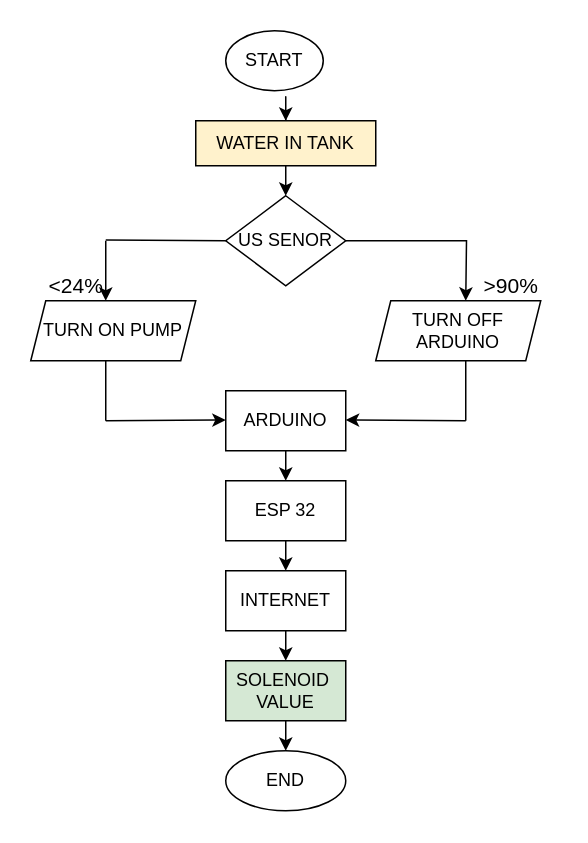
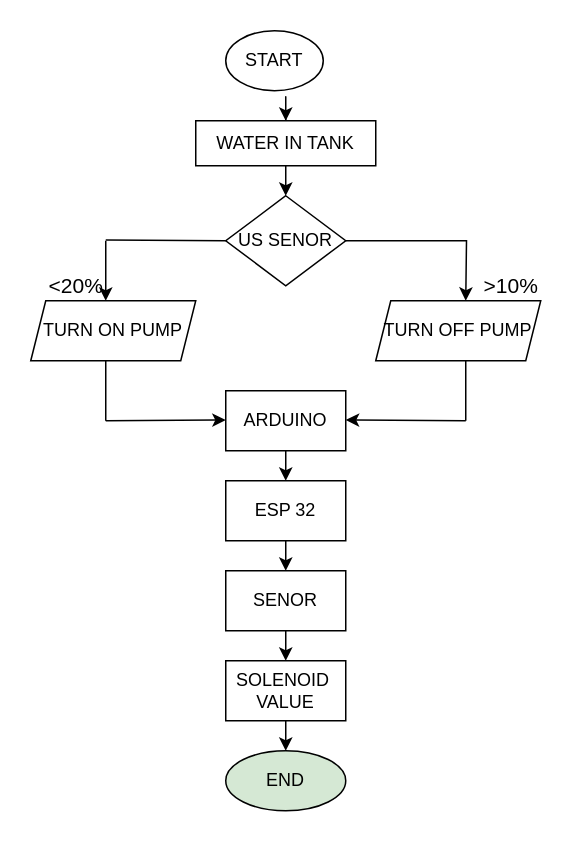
node "WATER IN TANK": fillcolor #fff2cc -> #ffffff
node "<24%": label "<24%" -> "<20%"
node ">90%": label ">90%" -> ">10%"
node "TURN OFF ARDUINO": label "TURN OFF ARDUINO" -> "TURN OFF PUMP"
node "INTERNET": label "INTERNET" -> "SENOR"
node "SOLENOID VALUE": fillcolor #d5e8d4 -> #ffffff
node "END": fillcolor #ffffff -> #d5e8d4
